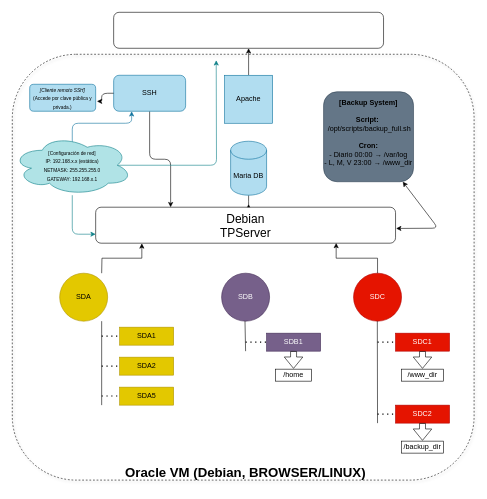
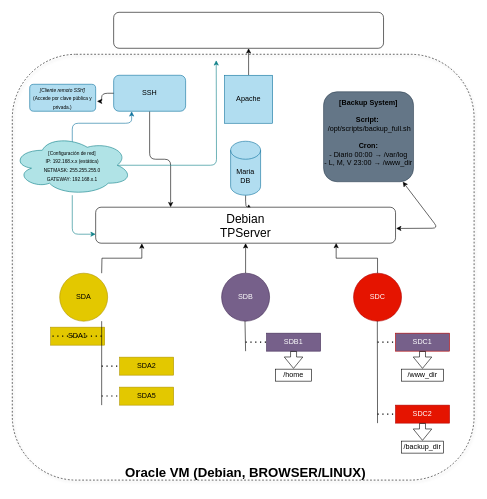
node "Maria DB": size 36x54 -> 30x54
edge "SDB" -> "Debian TPServer": added
node "SDA1": moved (147, 336) -> (78, 336)
node "SDC1": fillcolor #e51400 -> #76608a
